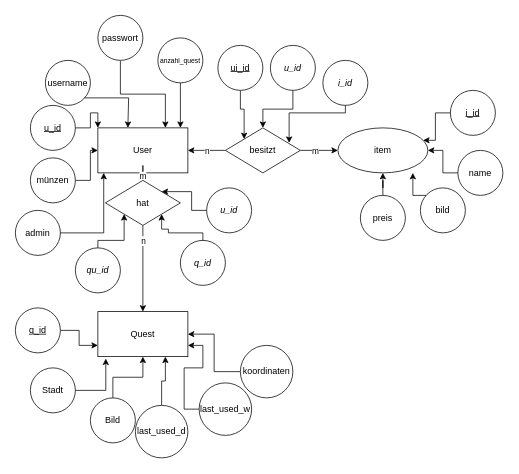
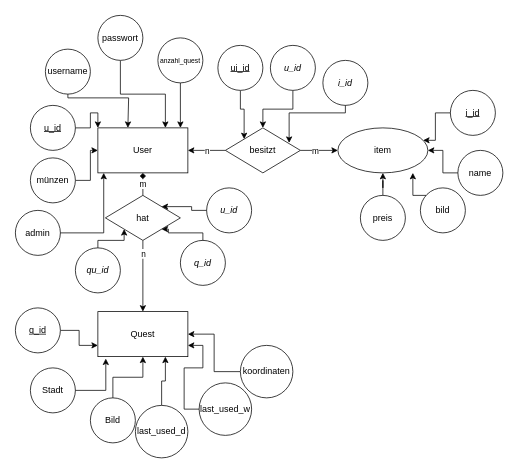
node "username": moved (68, 83) -> (68, 72)
node "hat": moved (143, 203) -> (143, 218)
